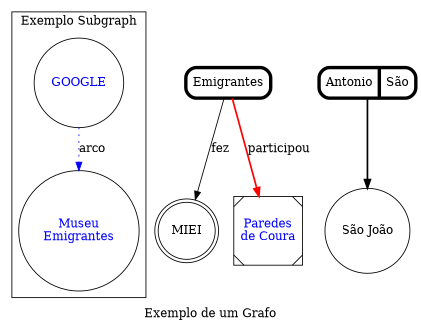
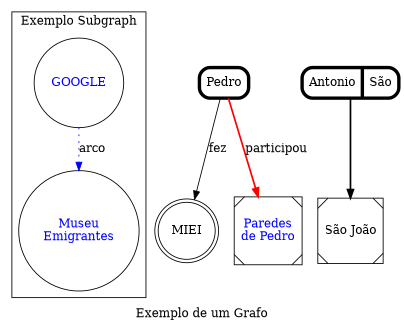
node "Emigrantes": label "Emigrantes" -> "Pedro"
node "Paredes de Coura": label "Paredes de Coura" -> "Paredes de Pedro"
node "São João": shape circle -> Msquare
